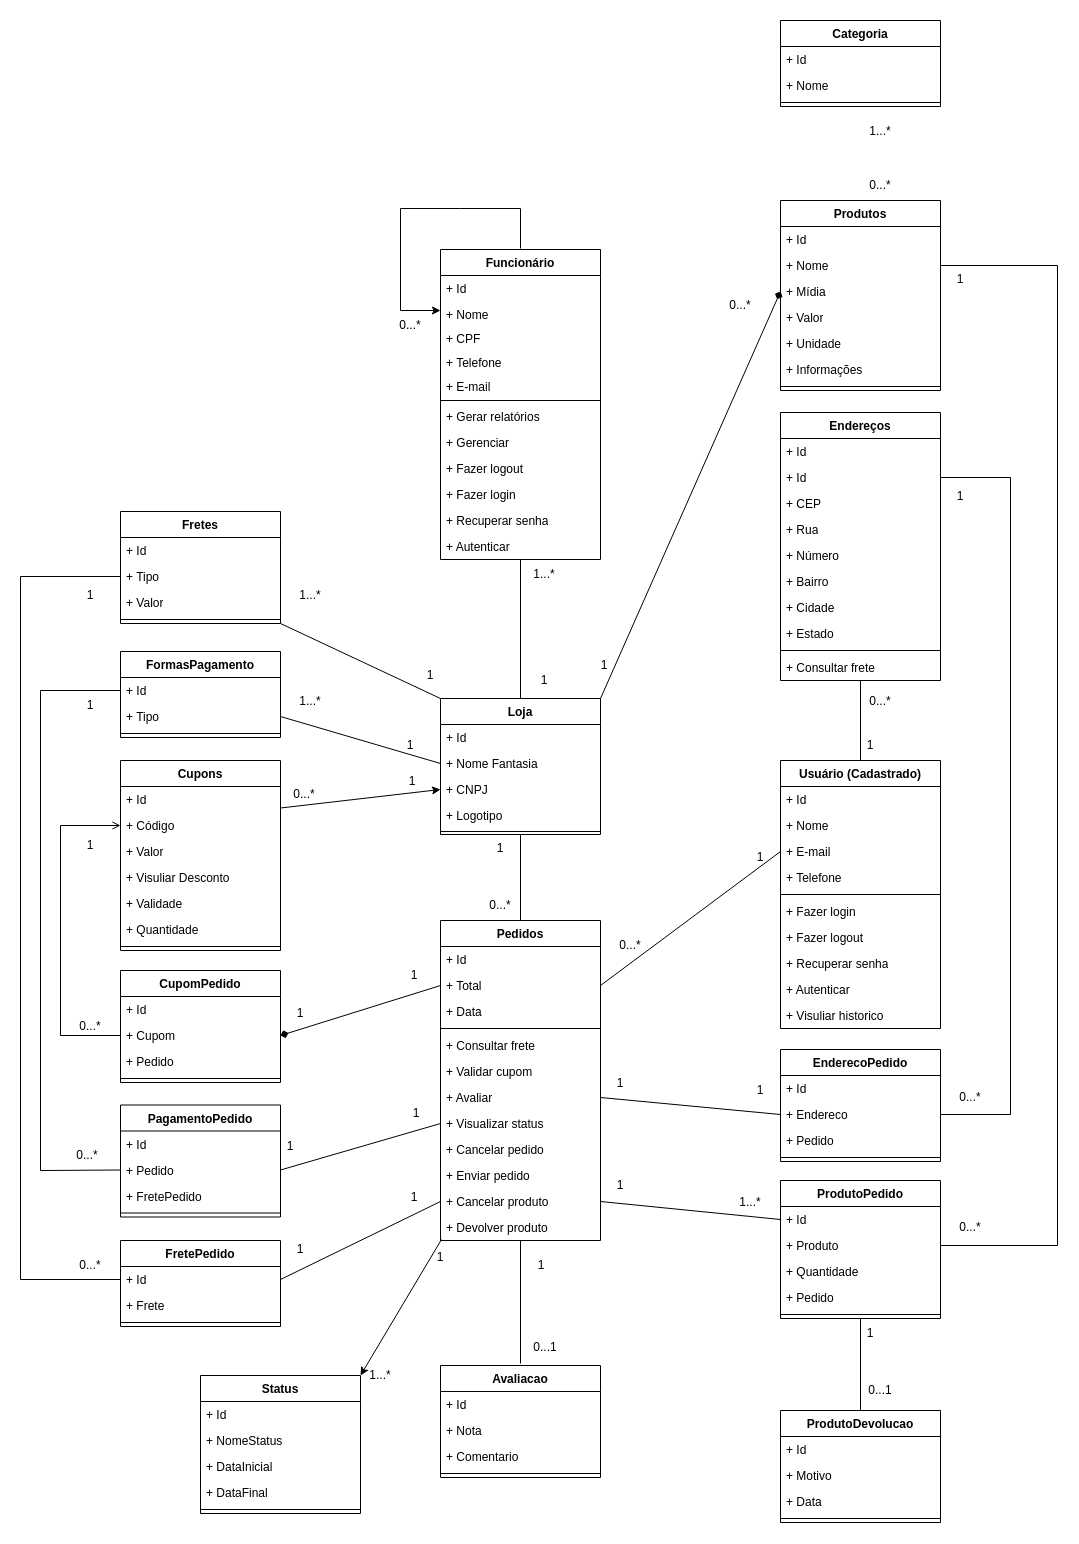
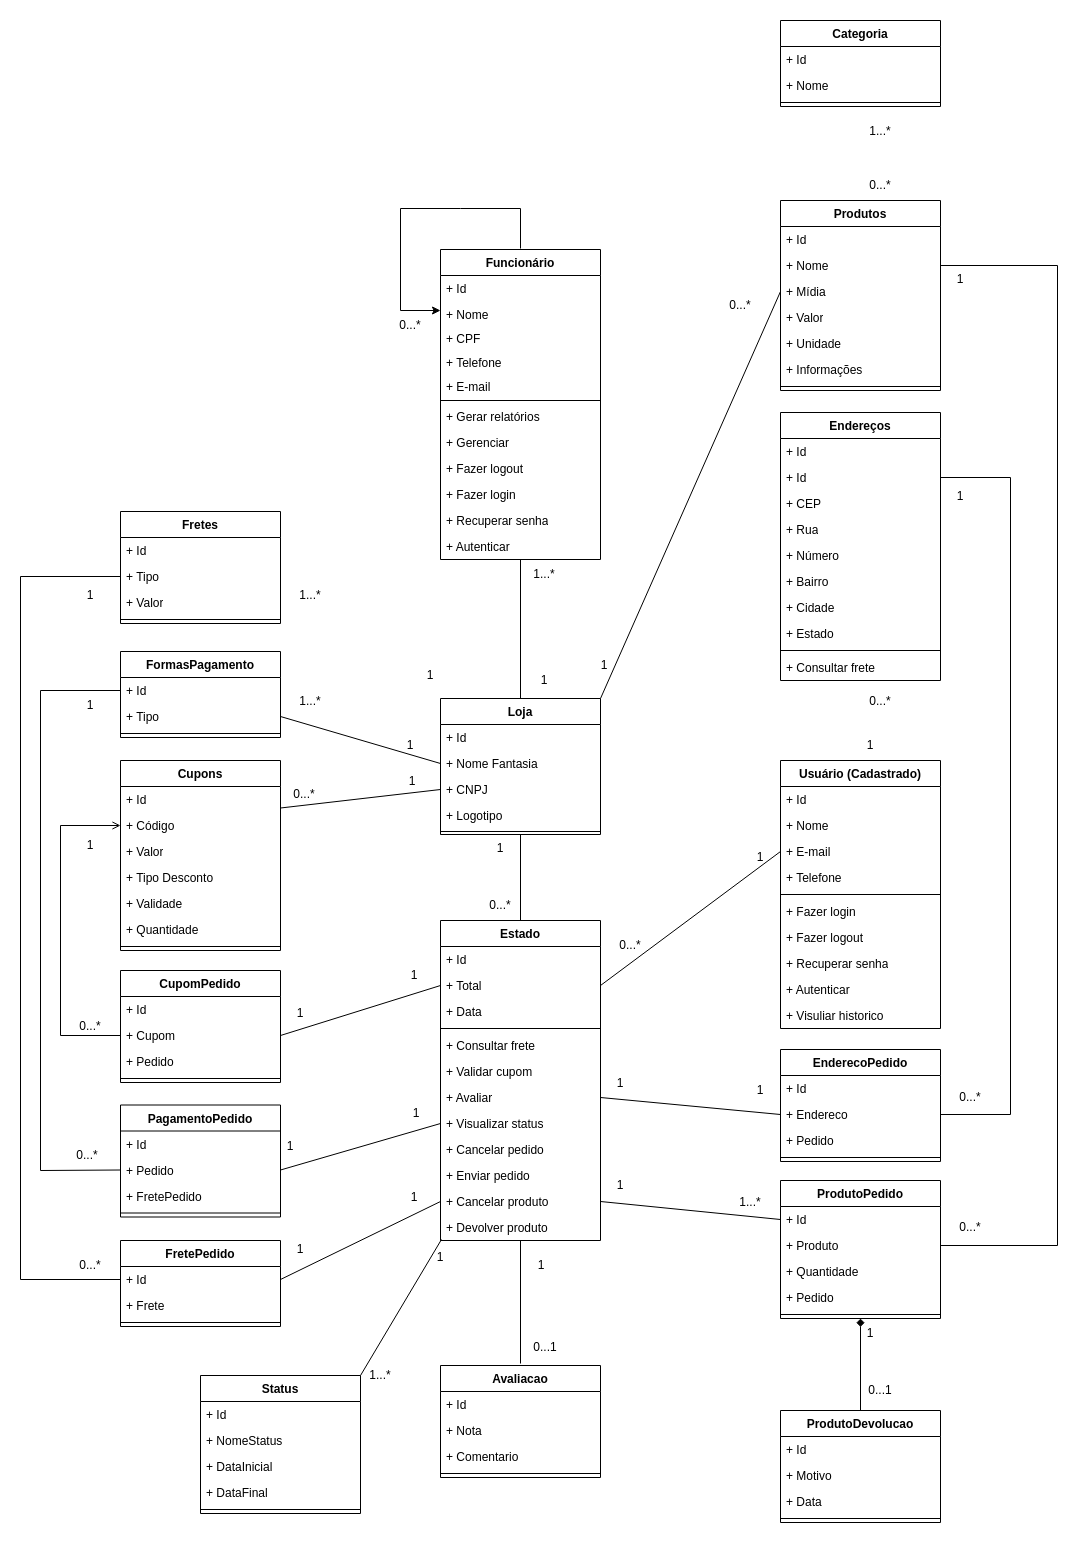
edge "Loja" -> "+ Mídia": arrowhead diamond -> none
edge "Fretes" -- "Loja": removed
edge "Endereços" -- "Usuário (Cadastrado)": removed
edge "Cupons" -> "+ CNPJ": arrowhead classic -> none
node "+ Visuliar Desconto": label "+ Visuliar Desconto" -> "+ Tipo Desconto"
node "Pedidos": label "Pedidos" -> "Estado"
edge "+ Total" -> "+ Cupom": arrowhead diamond -> none
edge "ProdutoPedido" -- "ProdutoDevolucao": arrowhead none -> diamond
edge "+ Devolver produto" -> "Status": arrowhead classic -> none
